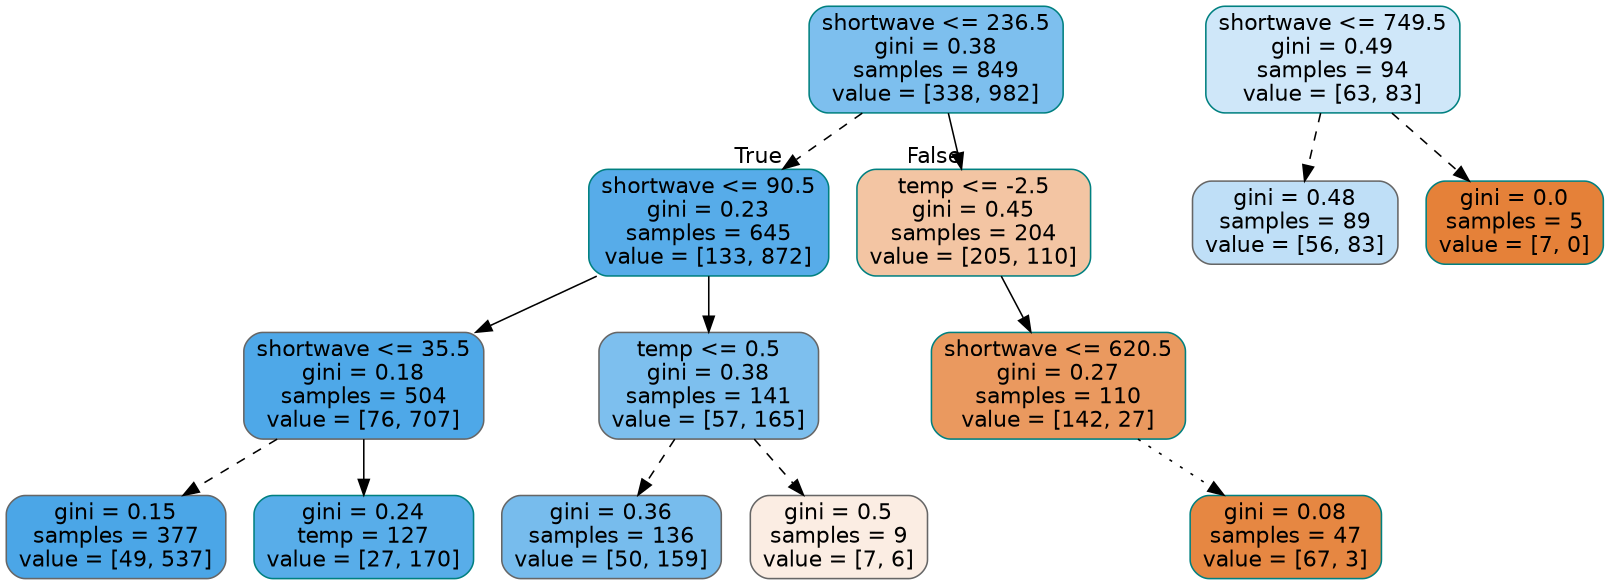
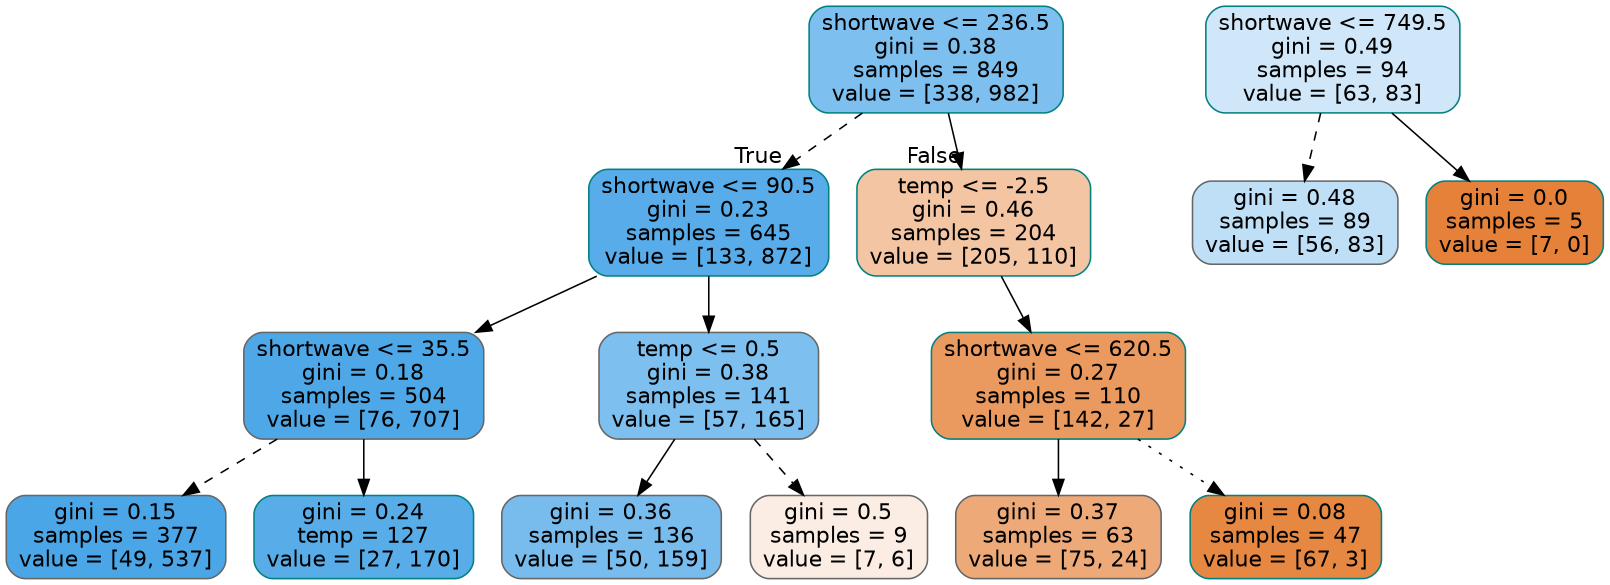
edge "shortwave <= 749.5 gini = 0.49 samples = 94 value = [63, 83]" -> "gini = 0.0 samples = 5 value = [7, 0]": style dashed -> solid
node "temp <= -2.5 gini = 0.45 samples = 204 value = [205, 110]": label "temp <= -2.5 gini = 0.45 samples = 204 value = [205, 110]" -> "temp <= -2.5 gini = 0.46 samples = 204 value = [205, 110]"
edge "temp <= 0.5 gini = 0.38 samples = 141 value = [57, 165]" -> "gini = 0.36 samples = 136 value = [50, 159]": style dashed -> solid
node "gini = 0.37 samples = 63 value = [75, 24]": added
